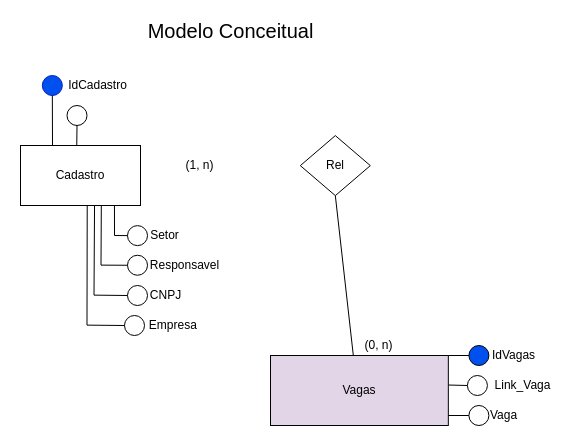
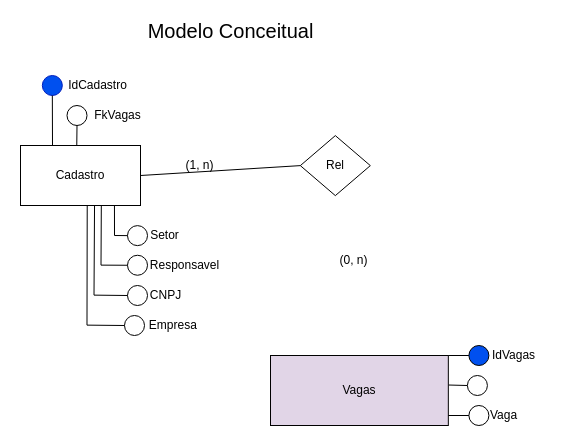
node "FkVagas": added
edge "Rel" -- "Cadastro": added
edge "Rel" -- "Vagas": removed
node "(0, n)": moved (378, 346) -> (353, 261)
node "Link_Vaga": removed
